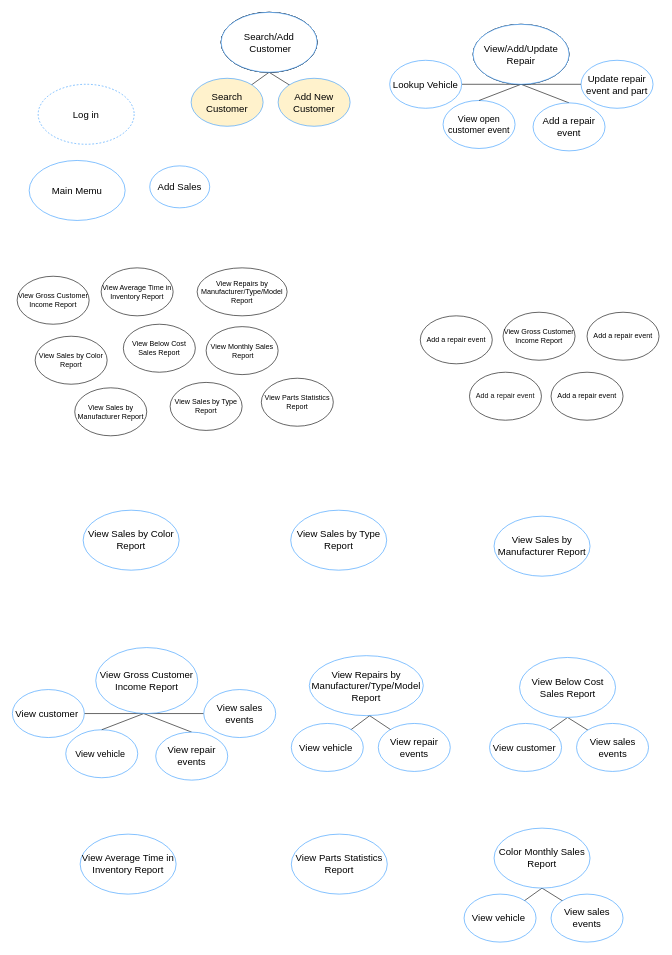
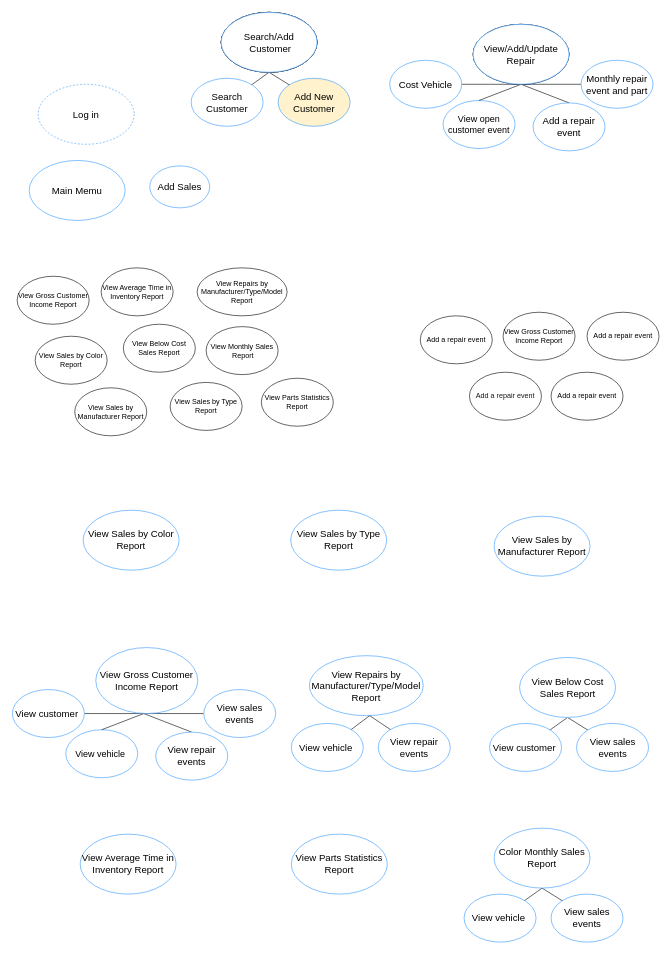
node "Lookup Vehicle": label "Lookup Vehicle" -> "Cost Vehicle"
node "Update repair event and part": label "Update repair event and part" -> "Monthly repair event and part"
node "Search Customer": fillcolor #fff2cc -> #ffffff
